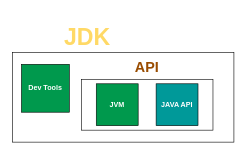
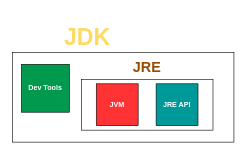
node "API": label "API" -> "JRE"
node "JVM": fillcolor #00994d -> #ff3333
node "JAVA API": label "JAVA API" -> "JRE API"
